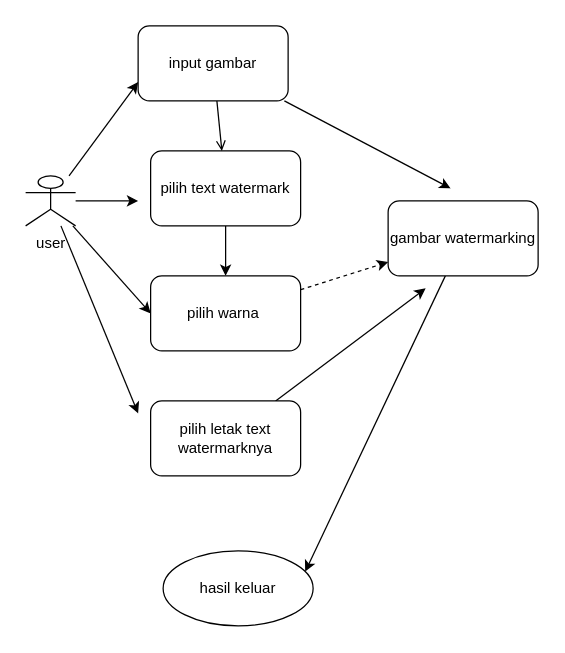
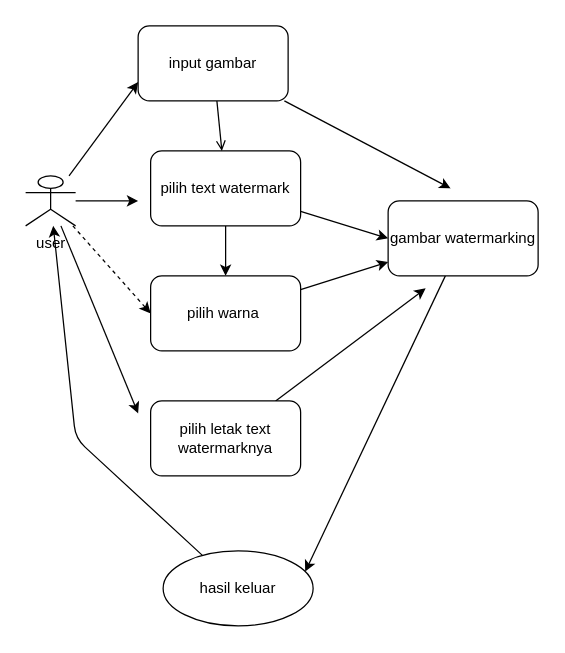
edge "pilih text watermark" -> "gambar watermarking": added
edge "user" -> "pilih warna": style solid -> dashed
edge "pilih warna" -> "gambar watermarking": style dashed -> solid
edge "hasil keluar" -> "user": added
